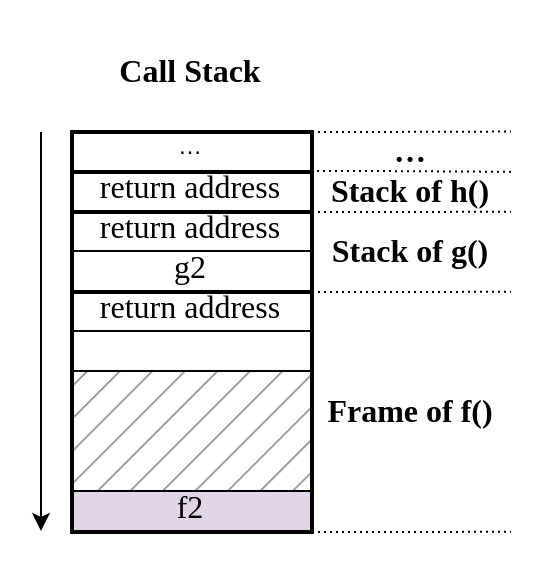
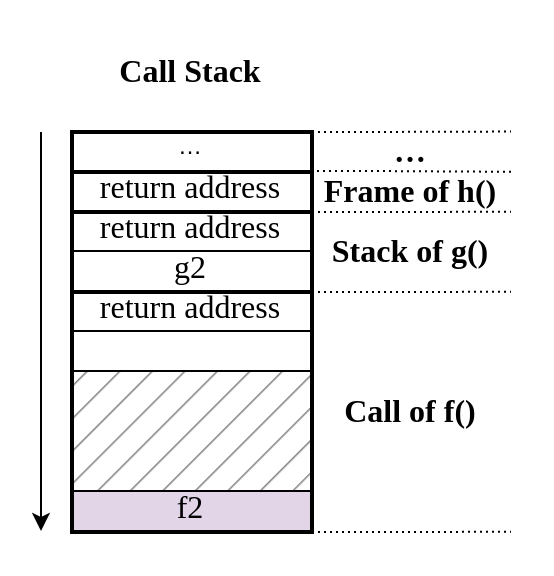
node "Stack of h()": label "Stack of h()" -> "Frame of h()"
node "Frame of f()": label "Frame of f()" -> "Call of f()"
